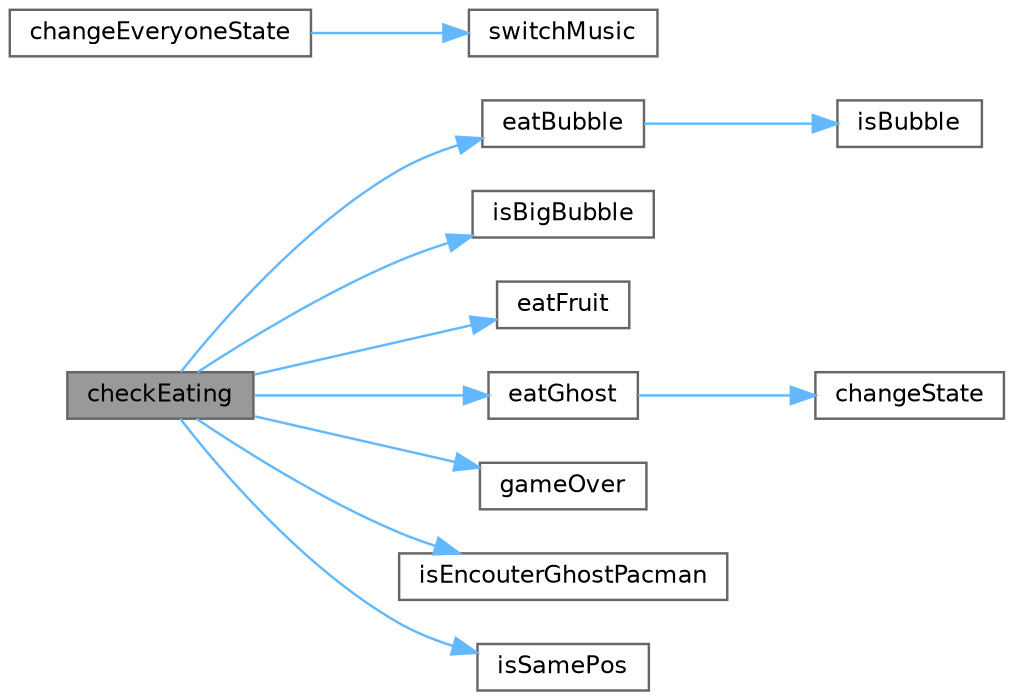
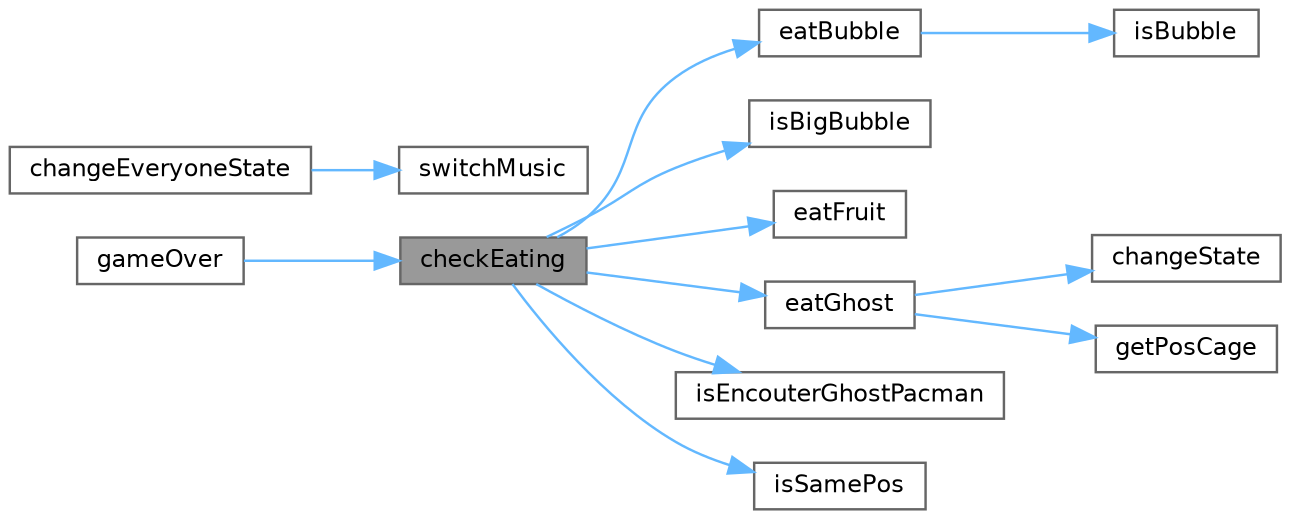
node "getPosCage": added
edge "checkEating" -> "gameOver": reversed
